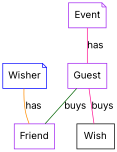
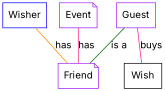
edge "Event" -- "Guest": now "Event" -- "Friend"
node "Wisher": shape note -> box
edge "Guest" -- "Friend": label "buys" -> "is a"
node "Friend": shape box -> note
